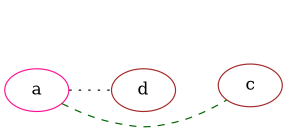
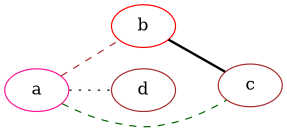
node "b": added
